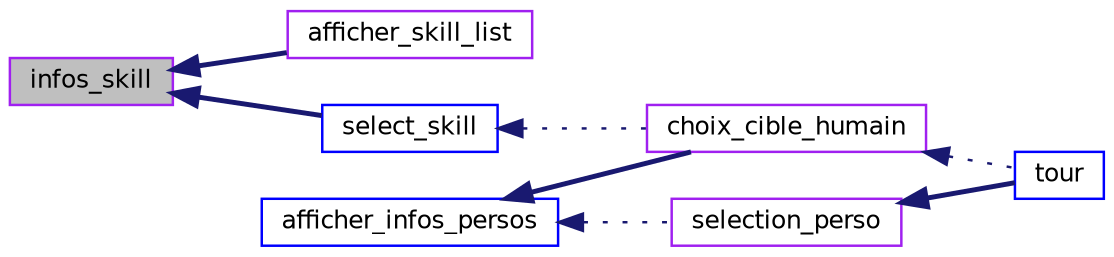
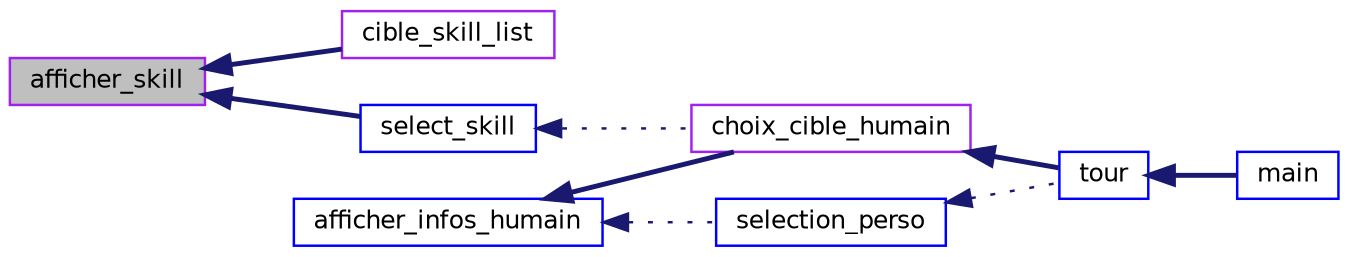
node "afficher_skill_list": label "afficher_skill_list" -> "cible_skill_list"
node "infos_skill": label "infos_skill" -> "afficher_skill"
edge "tour" -> "choix_cible_humain": style dotted -> bold
node "main": added
edge "tour" -> "selection_perso": style bold -> dotted
node "afficher_infos_persos": label "afficher_infos_persos" -> "afficher_infos_humain"
node "selection_perso": color purple -> blue
